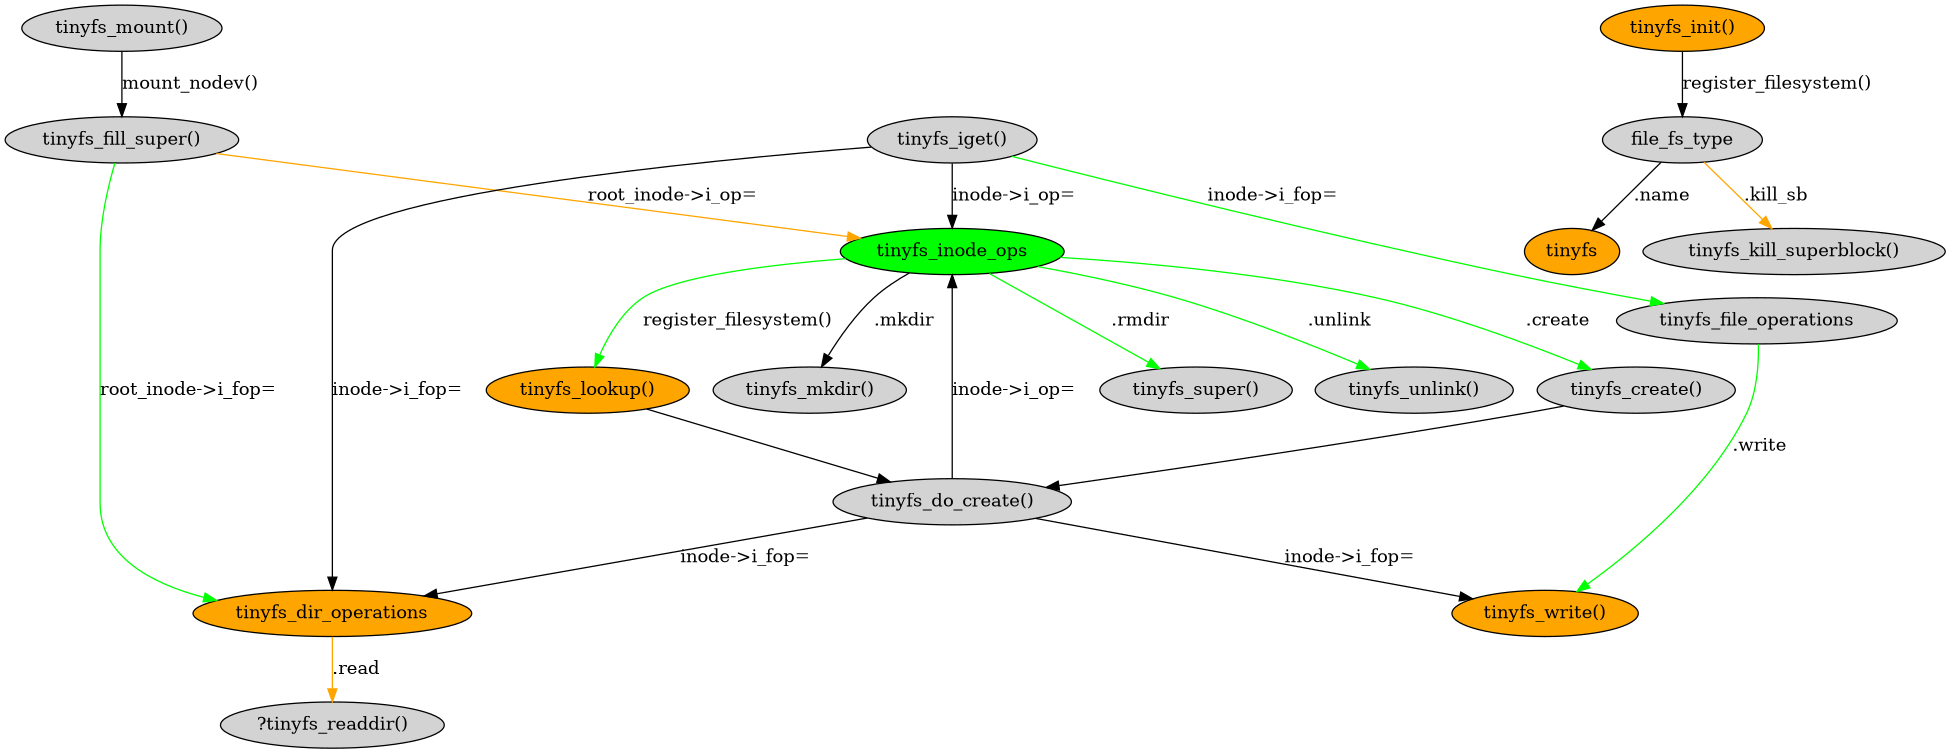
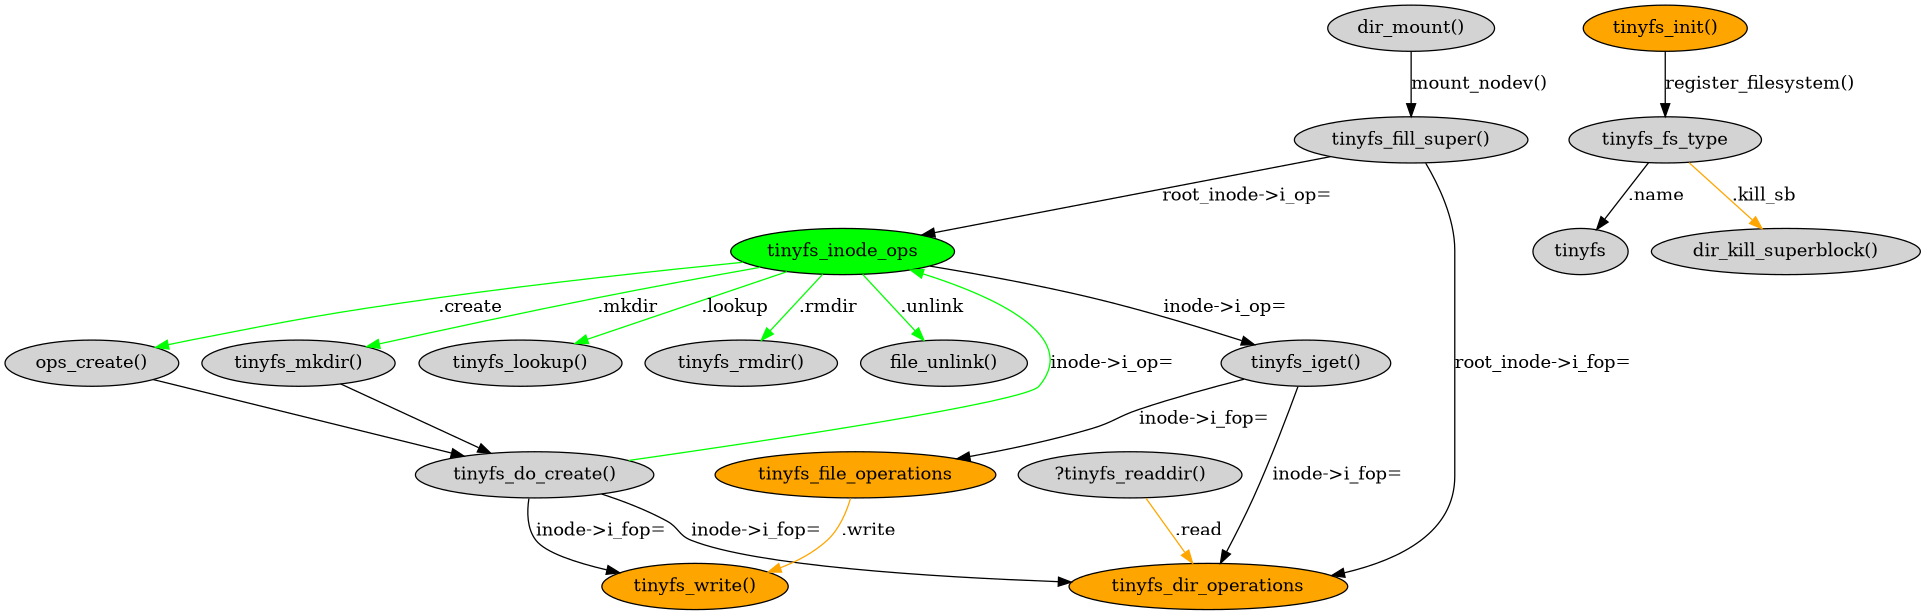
node "tinyfs_mount()": label "tinyfs_mount()" -> "dir_mount()"
node "file_fs_type": label "file_fs_type" -> "tinyfs_fs_type"
edge "tinyfs_iget()" -> "tinyfs_inode_ops": reversed
edge "tinyfs_fill_super()" -> "tinyfs_inode_ops": color orange -> black
edge "tinyfs_iget()" -> "tinyfs_file_operations": color green -> black
node "tinyfs": fillcolor orange -> lightgrey
node "tinyfs_kill_superblock()": label "tinyfs_kill_superblock()" -> "dir_kill_superblock()"
edge "tinyfs_inode_ops" -> "tinyfs_mkdir()": color black -> green
edge "tinyfs_inode_ops" -> "tinyfs_lookup()": label "register_filesystem()" -> ".lookup"
node "tinyfs_file_operations": fillcolor lightgrey -> orange
edge "tinyfs_do_create()" -> "tinyfs_inode_ops": color black -> green
node "tinyfs_lookup()": fillcolor orange -> lightgrey
node "tinyfs_super()": label "tinyfs_super()" -> "tinyfs_rmdir()"
node "tinyfs_unlink()": label "tinyfs_unlink()" -> "file_unlink()"
node "tinyfs_create()": label "tinyfs_create()" -> "ops_create()"
edge "tinyfs_fill_super()" -> "tinyfs_dir_operations": color green -> black
edge "tinyfs_lookup()" -> "tinyfs_do_create()": now "tinyfs_mkdir()" -> "tinyfs_do_create()"
edge "tinyfs_file_operations" -> "tinyfs_write()": color green -> orange
edge "tinyfs_dir_operations" -> "?tinyfs_readdir()": reversed
